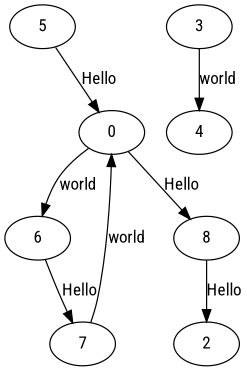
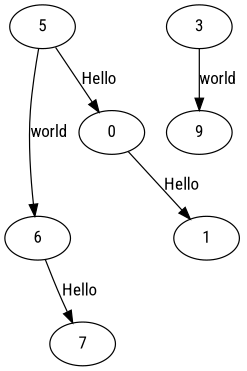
node "4": label "4" -> "9"
edge "0" -> "6": now "5" -> "6"
node "8": label "8" -> "1"
edge "7" -> "0": removed, label "world"
node "2": removed
